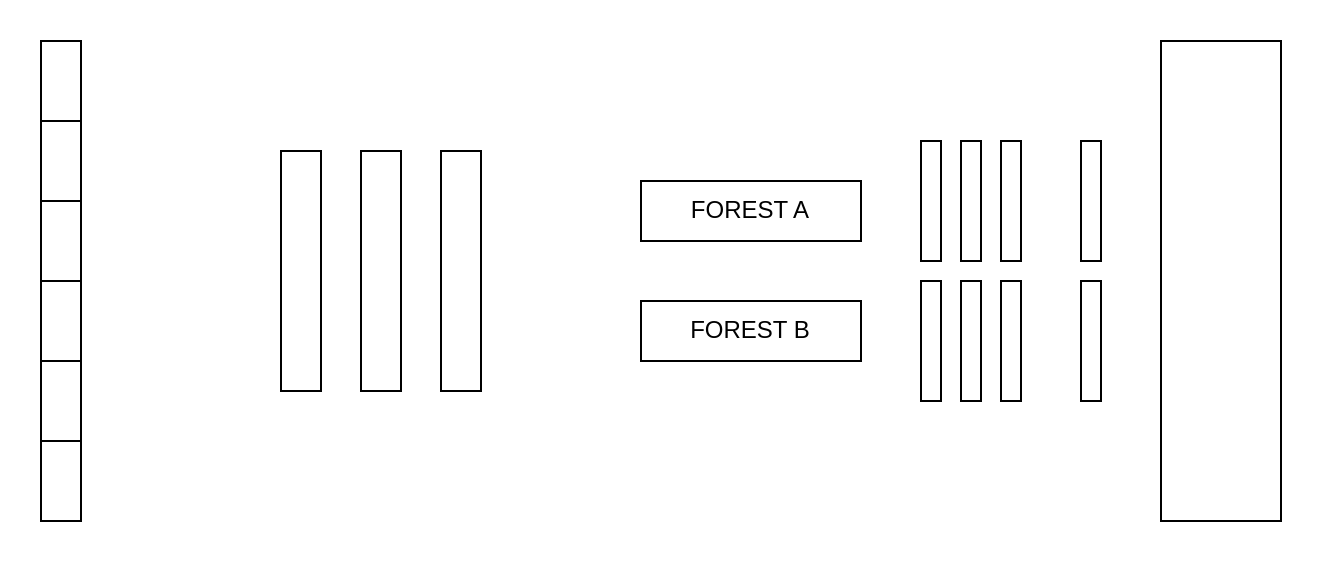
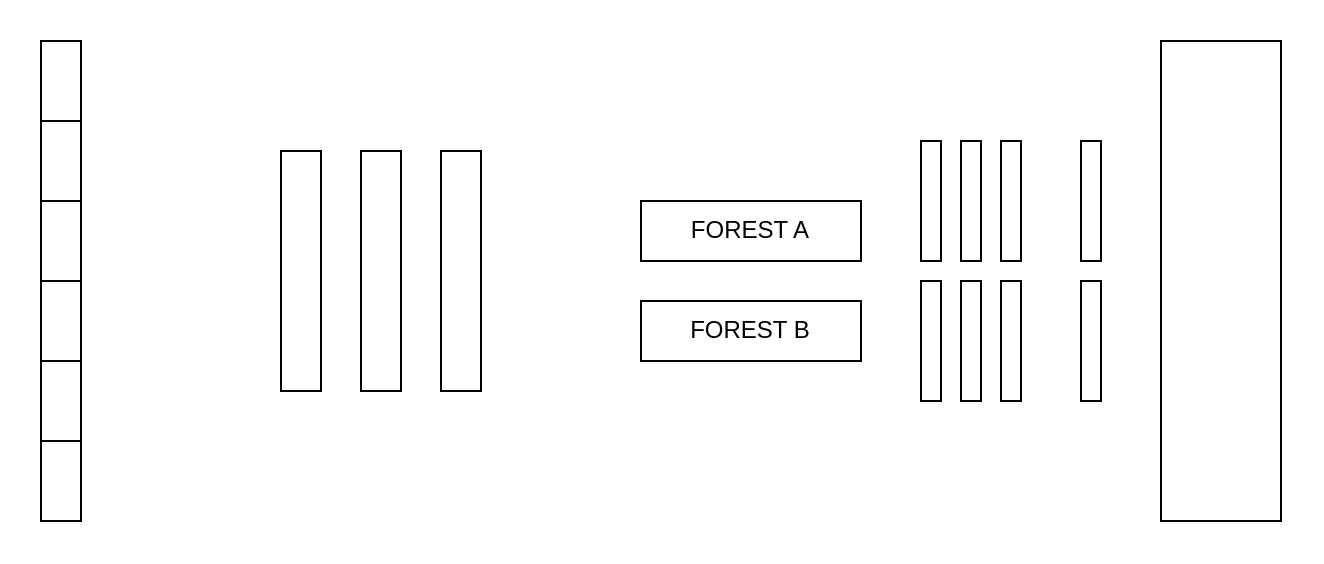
node "FOREST A": moved (751, 211) -> (751, 231)
